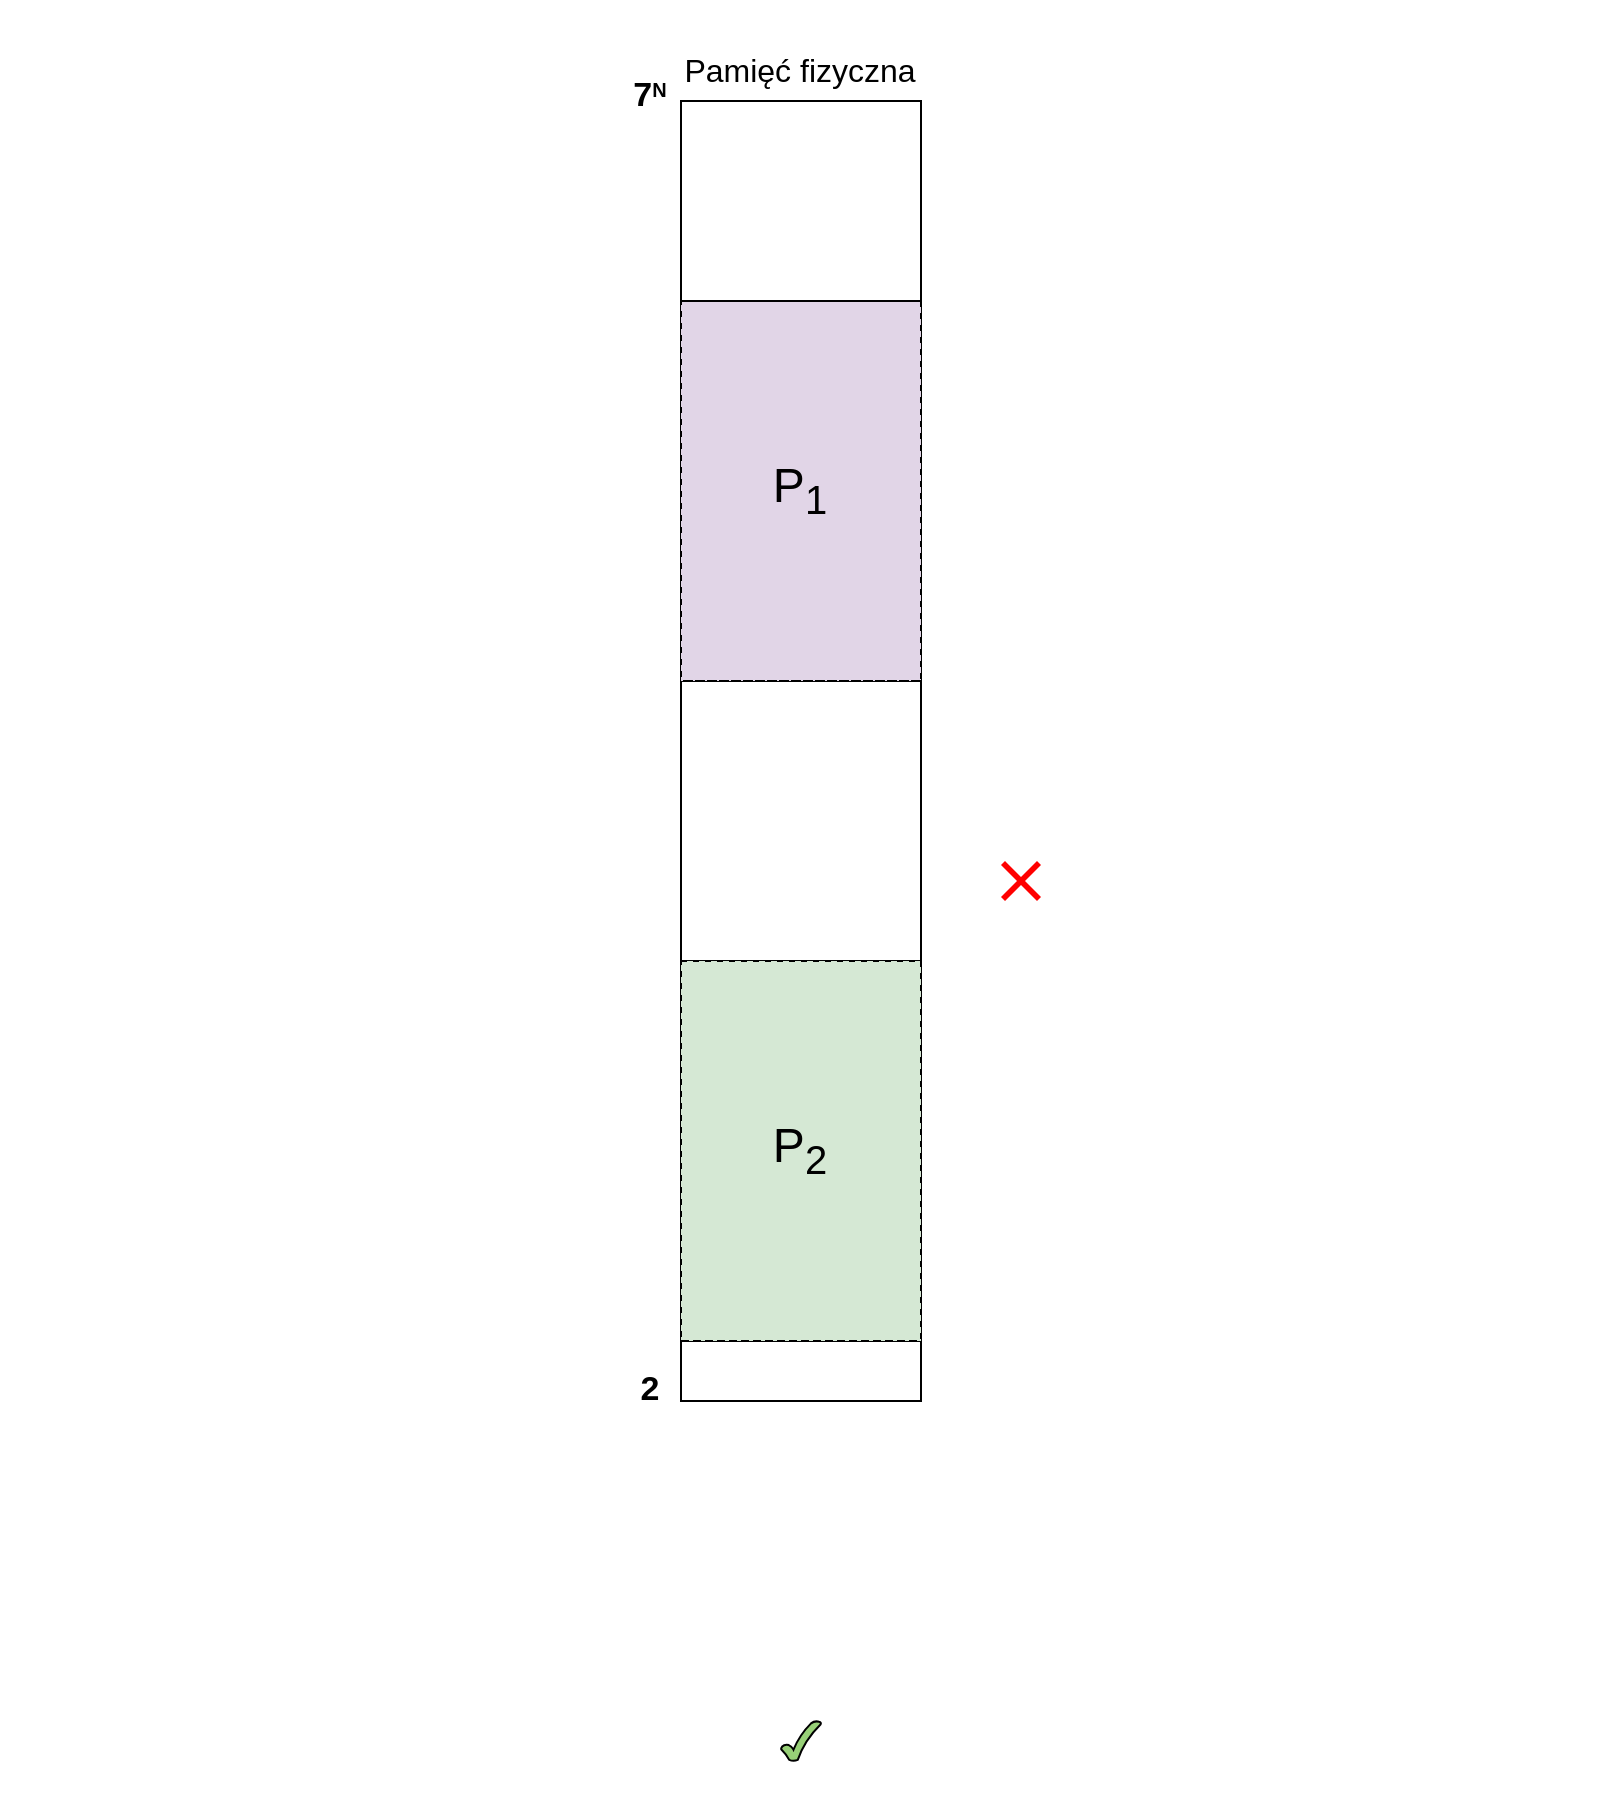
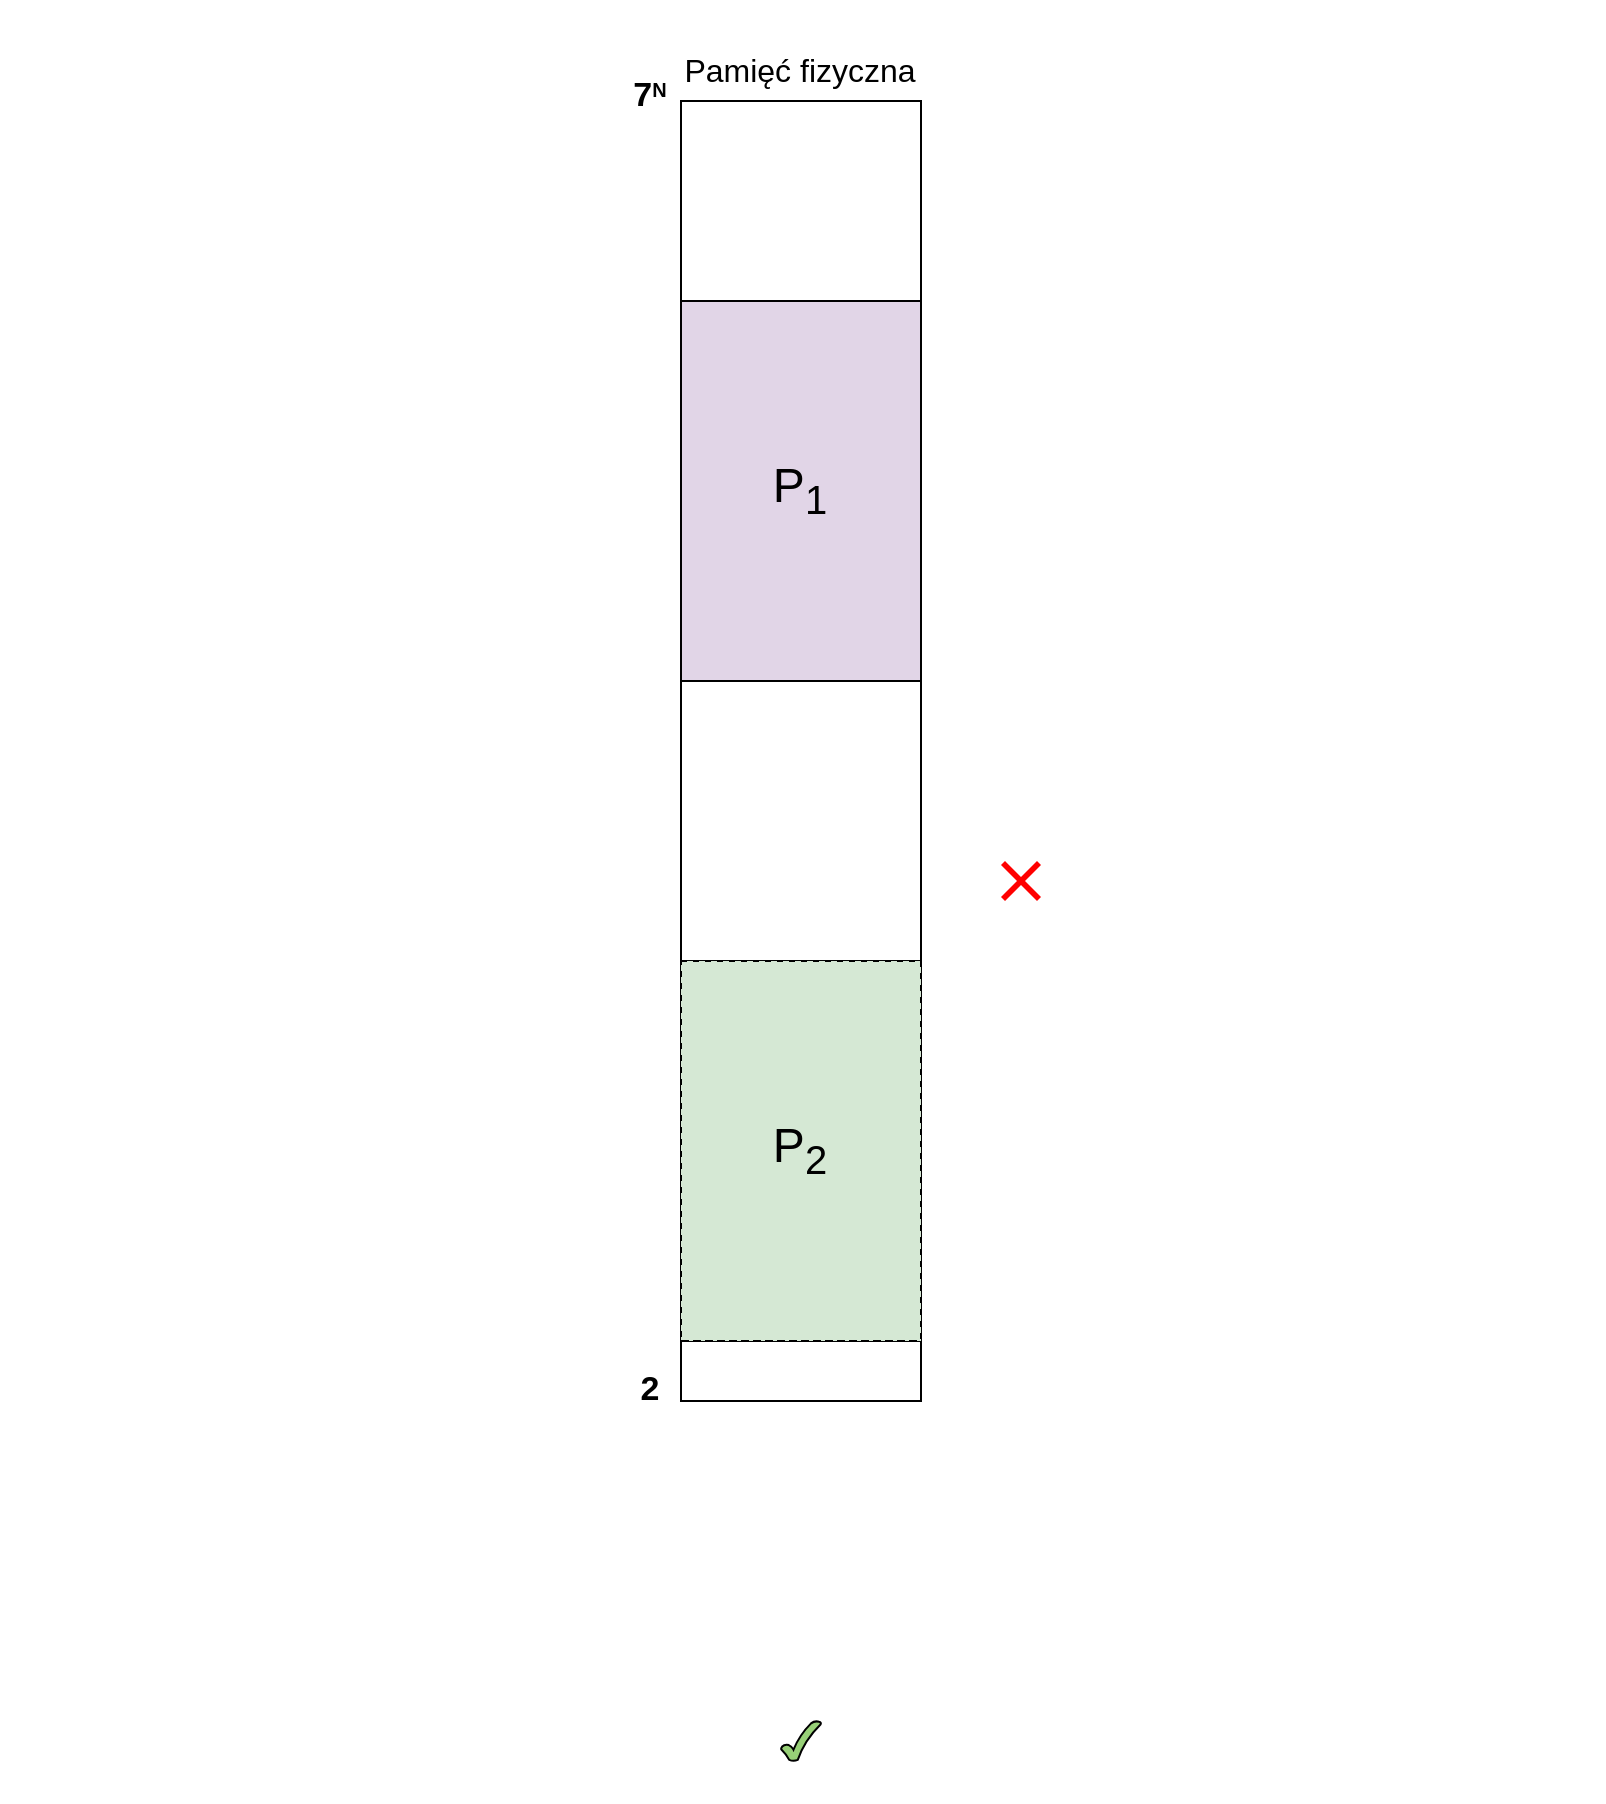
node "P1": style dashed -> solid
